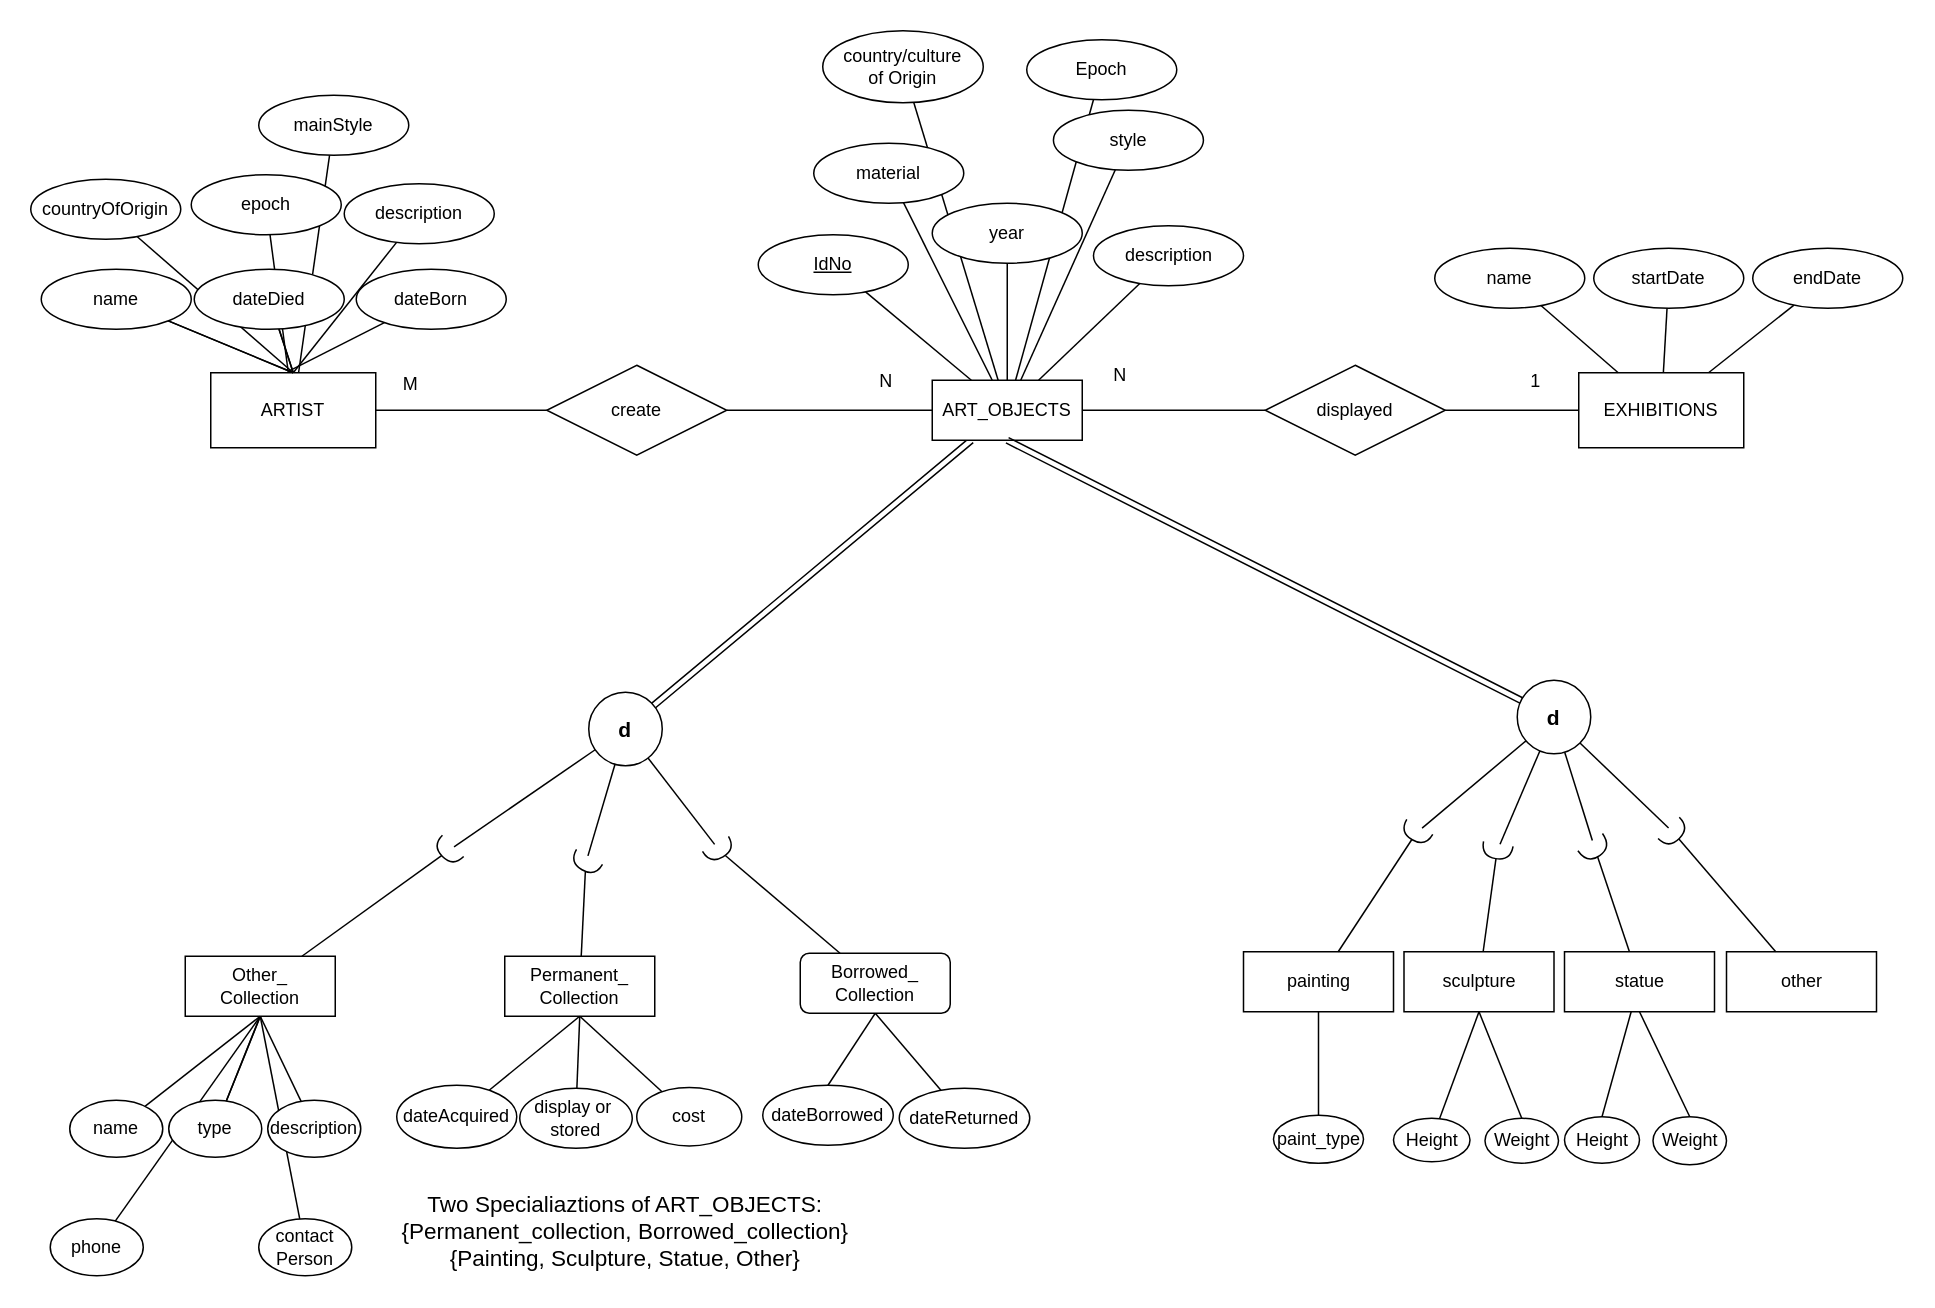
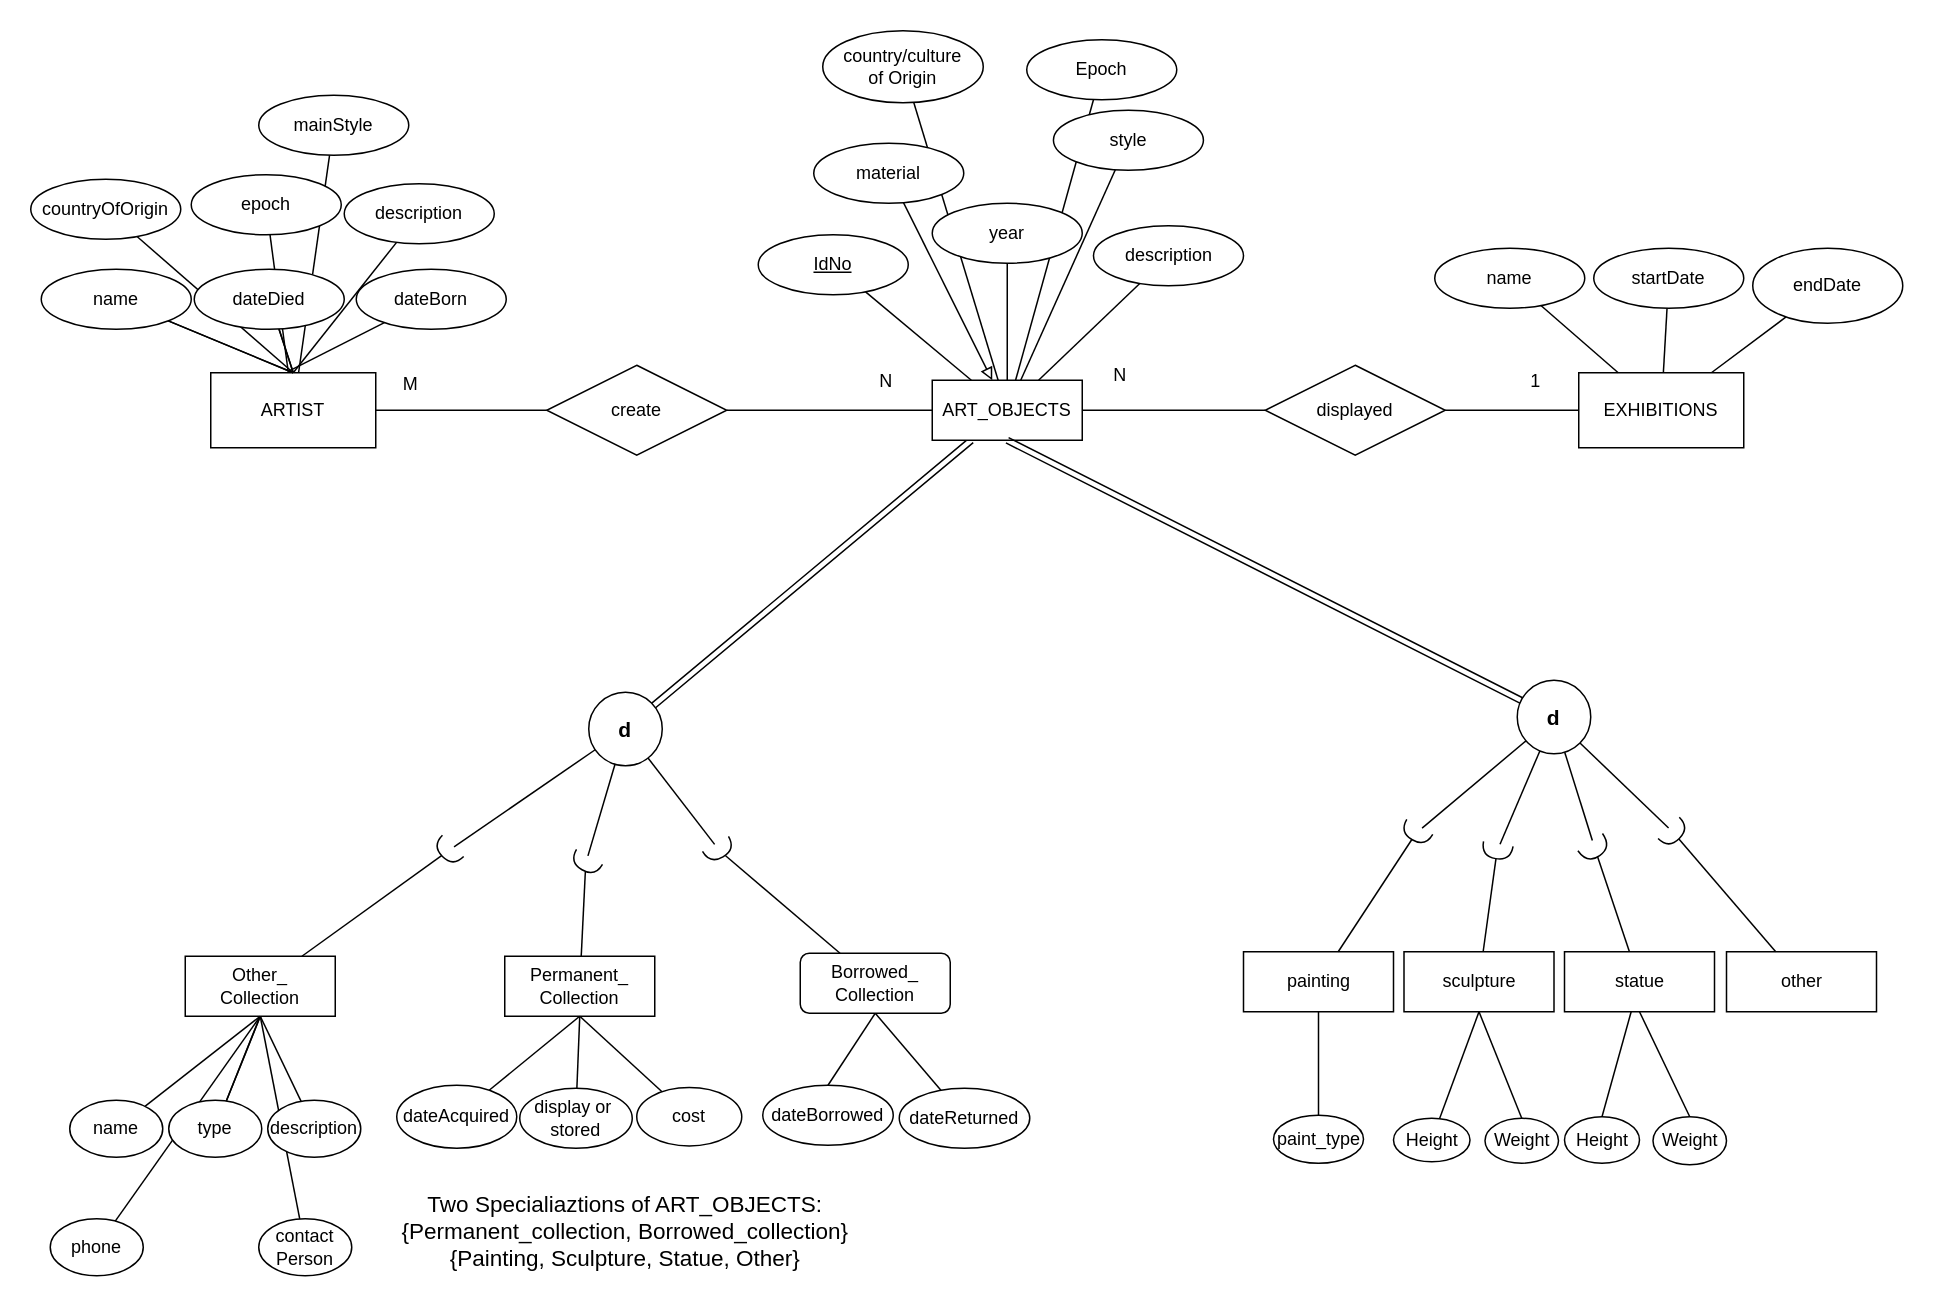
node "endDate": size 150x60 -> 150x75
edge "material" -- "ART_OBJECTS": arrowhead none -> block
